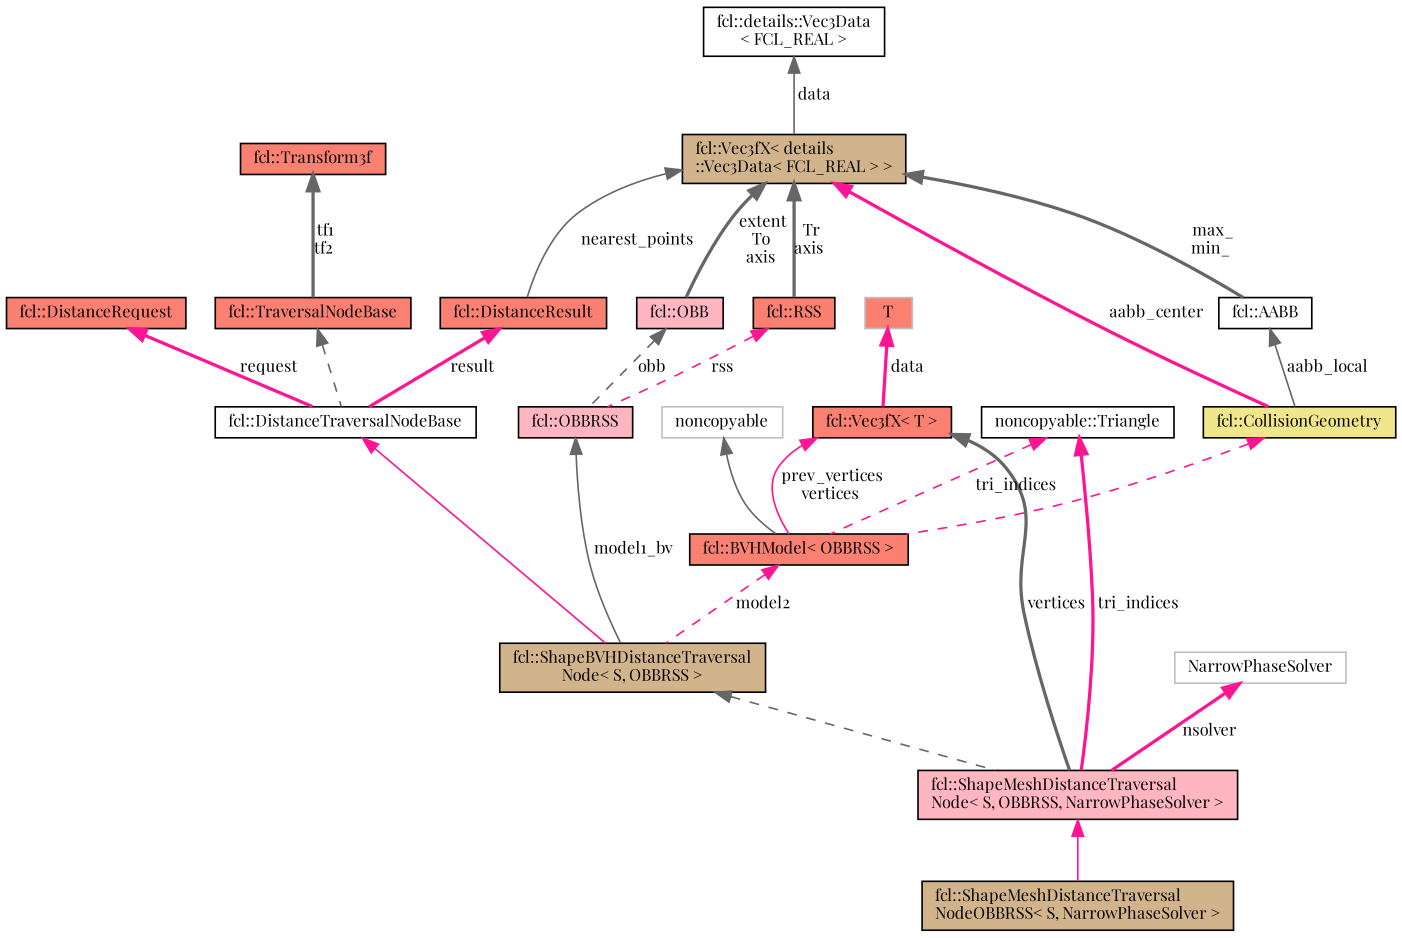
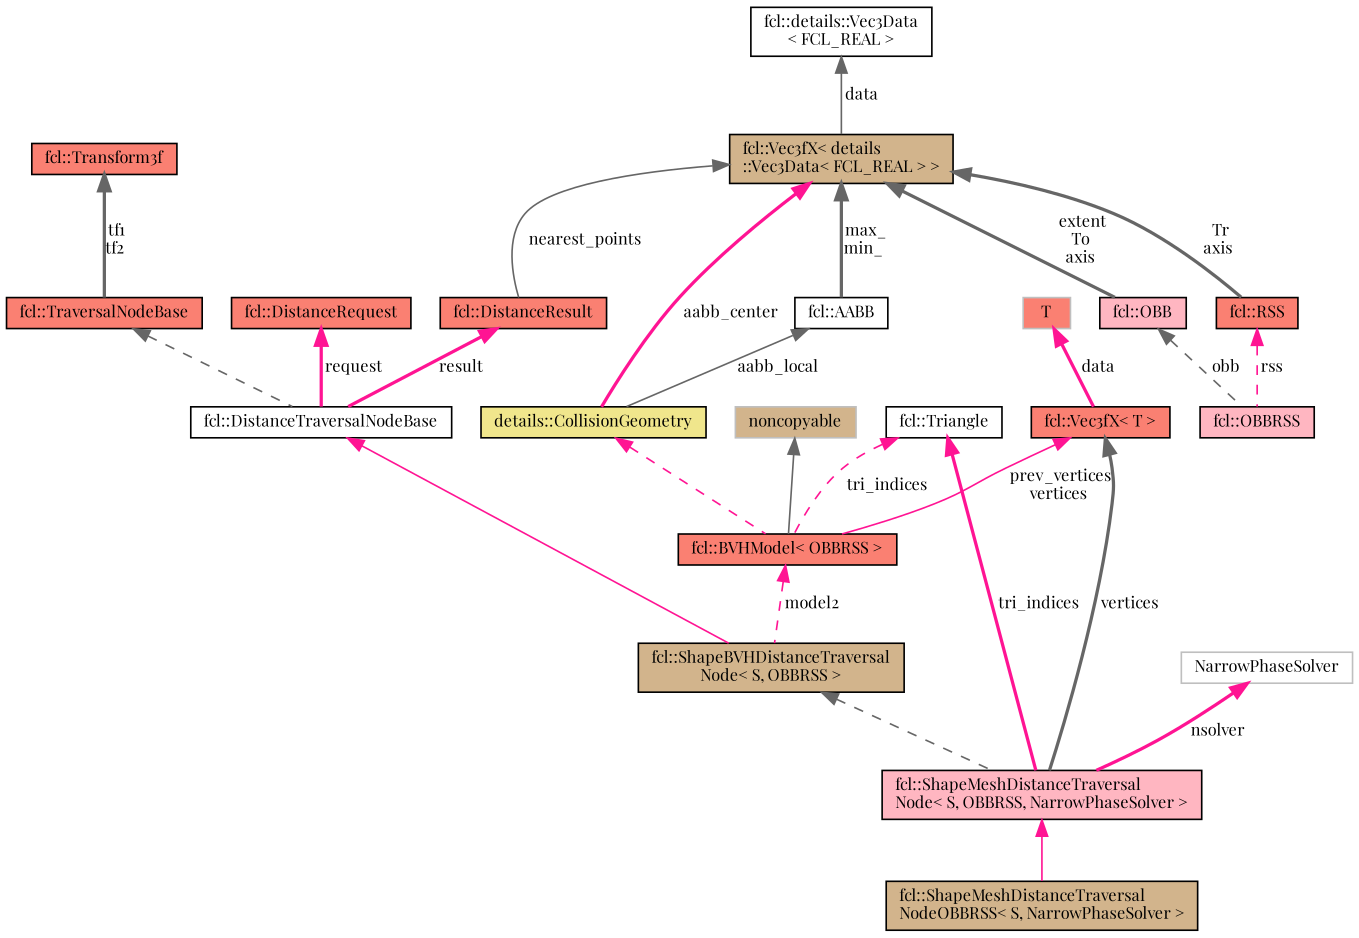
node "noncopyable": fillcolor white -> tan
node "noncopyable::Triangle": label "noncopyable::Triangle" -> "fcl::Triangle"
node "fcl::CollisionGeometry": label "fcl::CollisionGeometry" -> "details::CollisionGeometry"
edge "fcl::ShapeBVHDistanceTraversal Node< S, OBBRSS >" -> "fcl::OBBRSS": removed, label "model1_bv"
